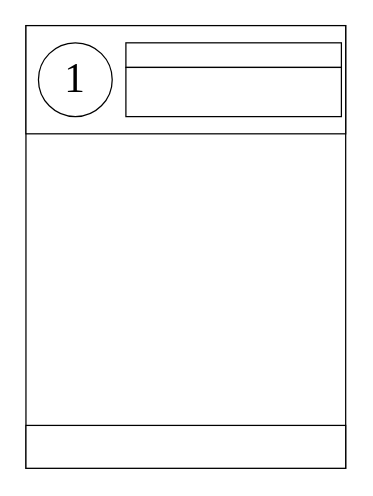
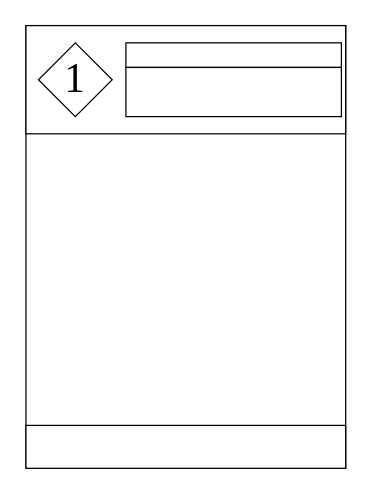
node "1": shape ellipse -> diamond
